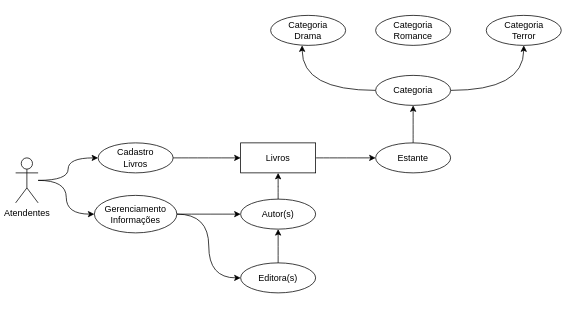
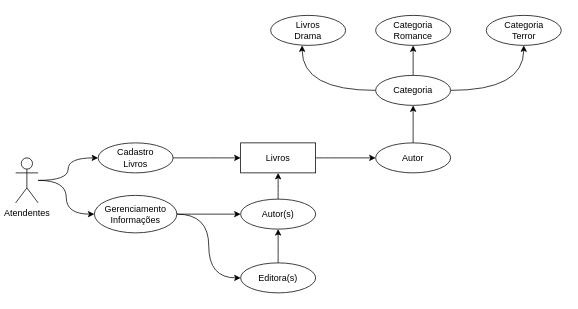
node "Categoria Drama": label "Categoria Drama" -> "Livros Drama"
edge "Categoria" -> "Categoria Romance": added
node "Estante": label "Estante" -> "Autor"
